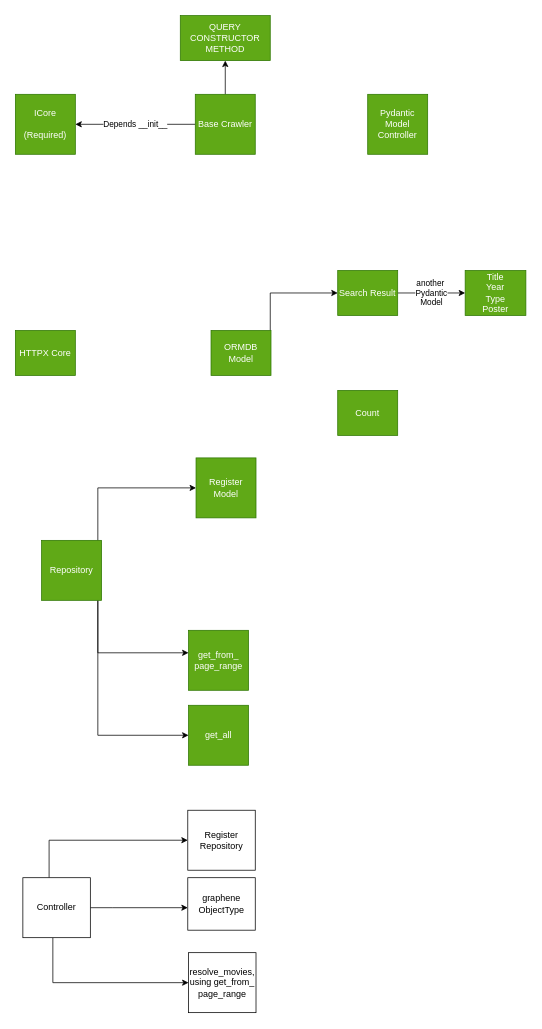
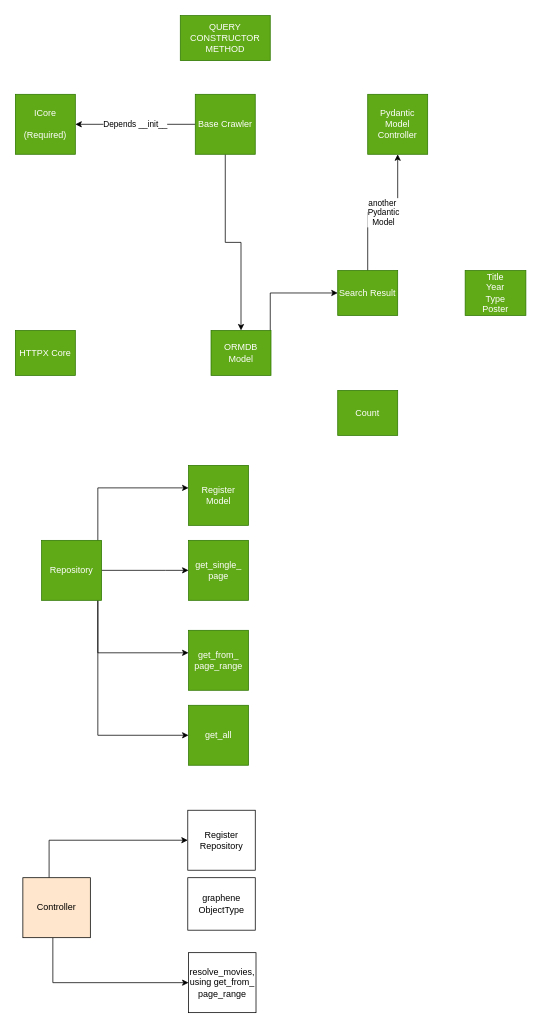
edge "Base Crawler" -> "QUERY CONSTRUCTOR METHOD": now "Base Crawler" -> "ORMDB Model"
edge "Search Result" -> "Title Year Type Poster": now "Search Result" -> "Pydantic Model Controller"
node "Register Model": moved (226, 488) -> (219, 495)
edge "Repository" -> "get_single_ page": added
node "get_single_ page": added
node "Controller": fillcolor #ffffff -> #ffe6cc
edge "Controller" -> "graphene ObjectType": removed
